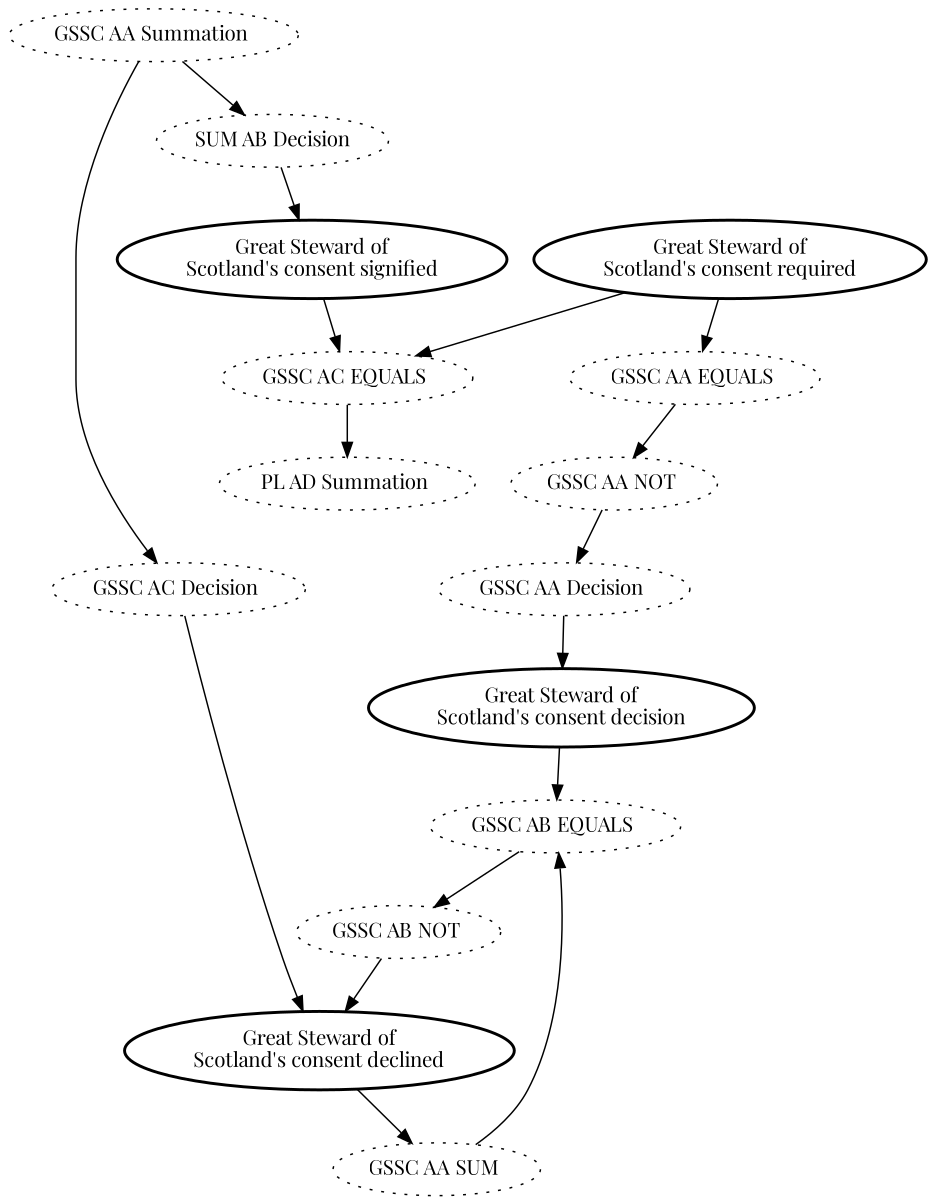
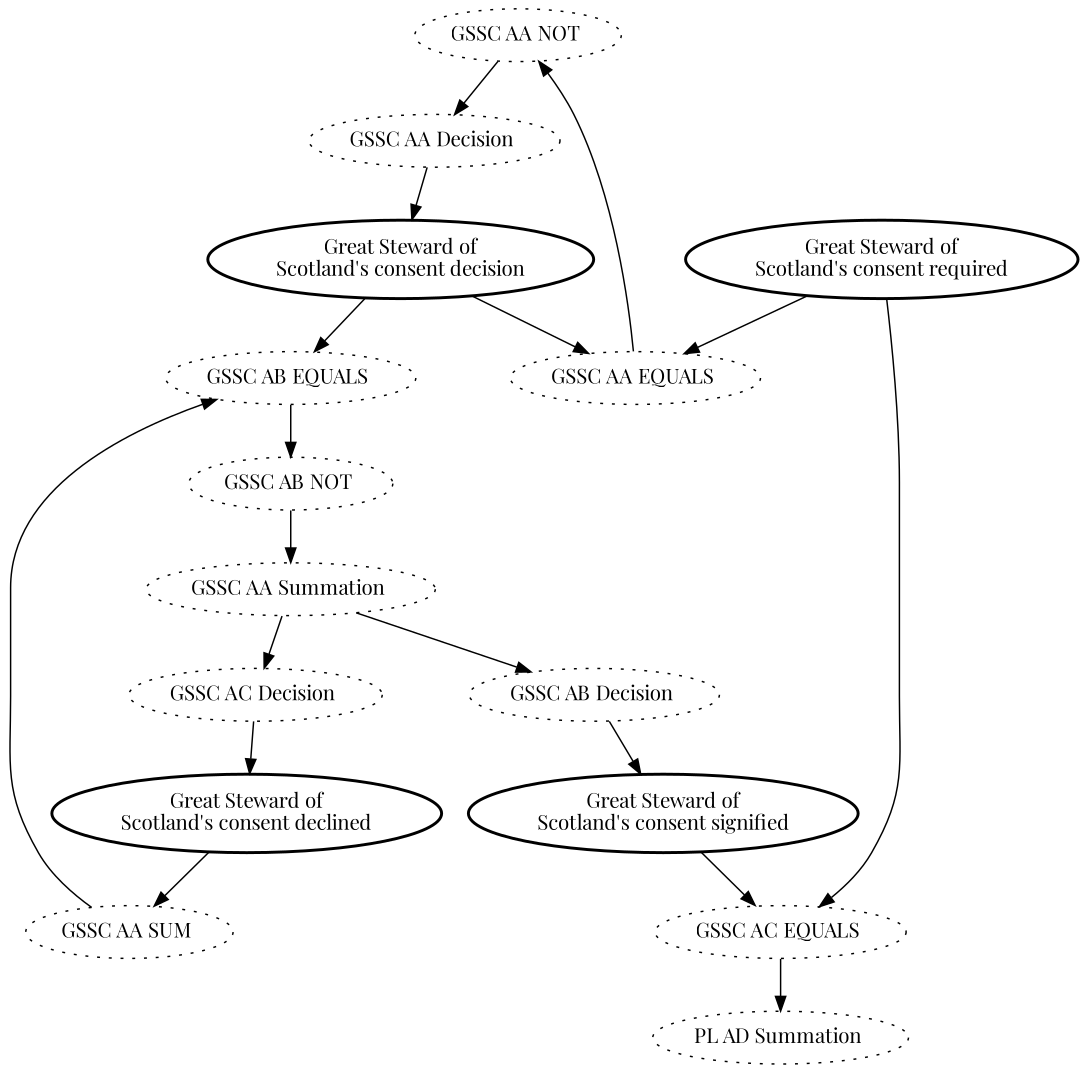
node "SUM AB Decision": label "SUM AB Decision" -> "GSSC AB Decision"
edge "Great Steward of Scotland's consent decision" -> "GSSC AA EQUALS": added
edge "GSSC AB NOT" -> "Great Steward of Scotland's consent declined": now "GSSC AB NOT" -> "GSSC AA Summation"
